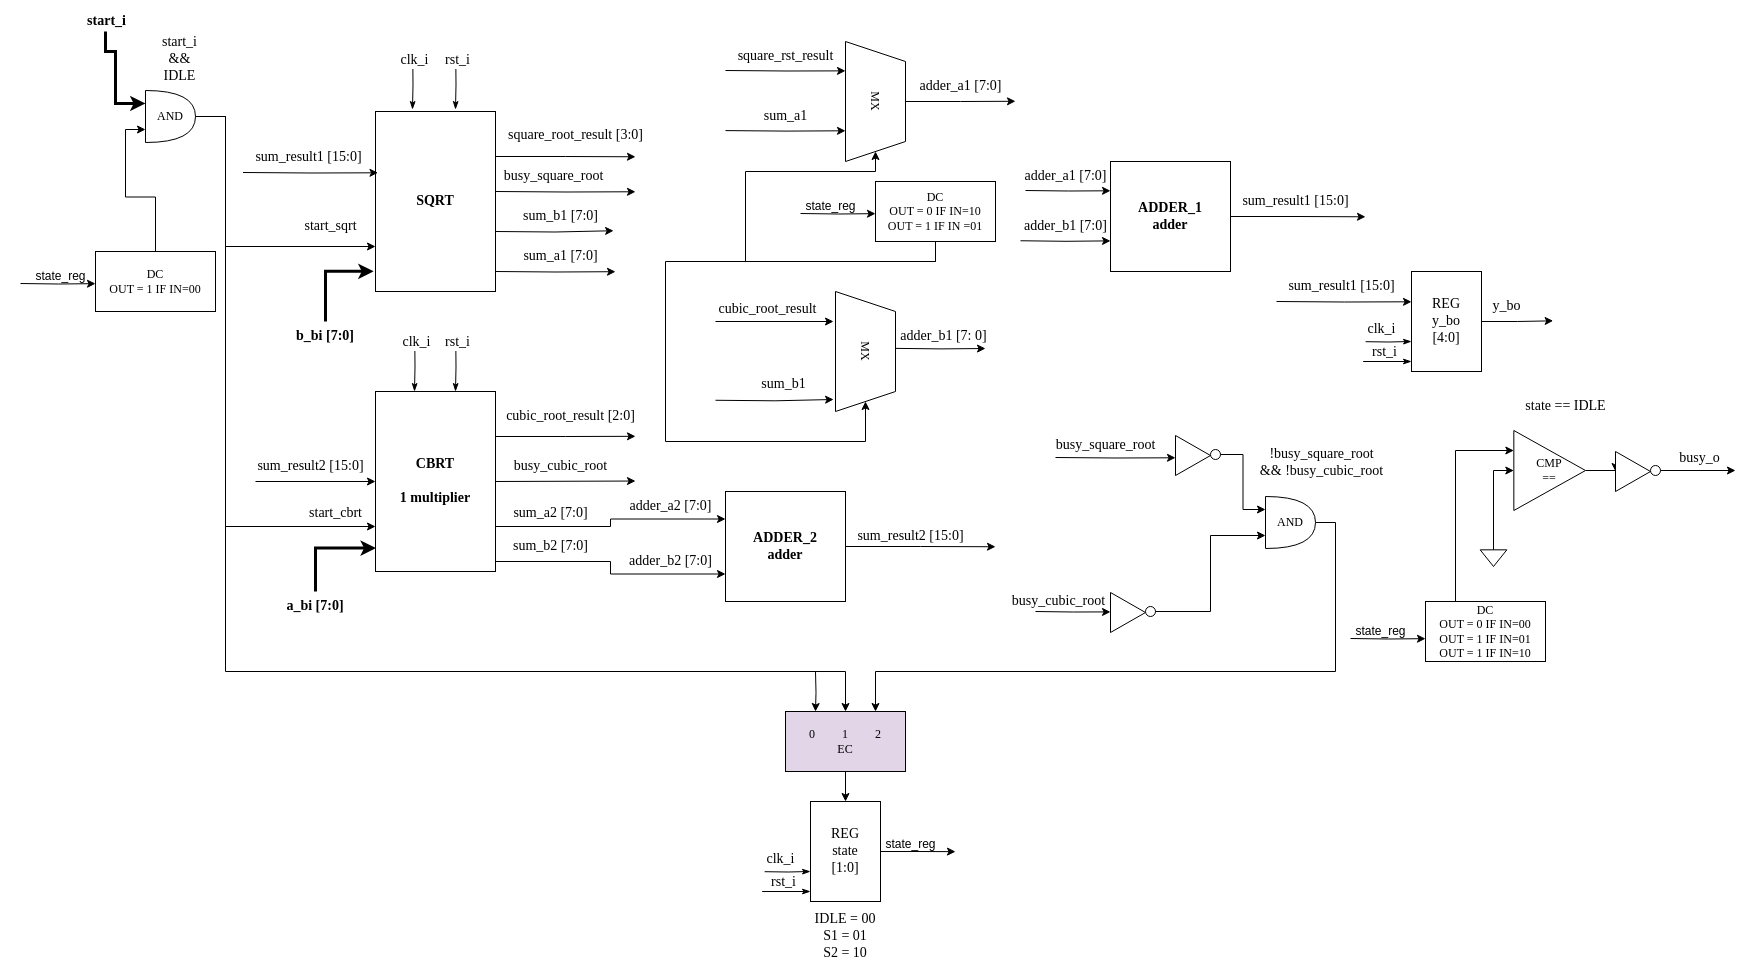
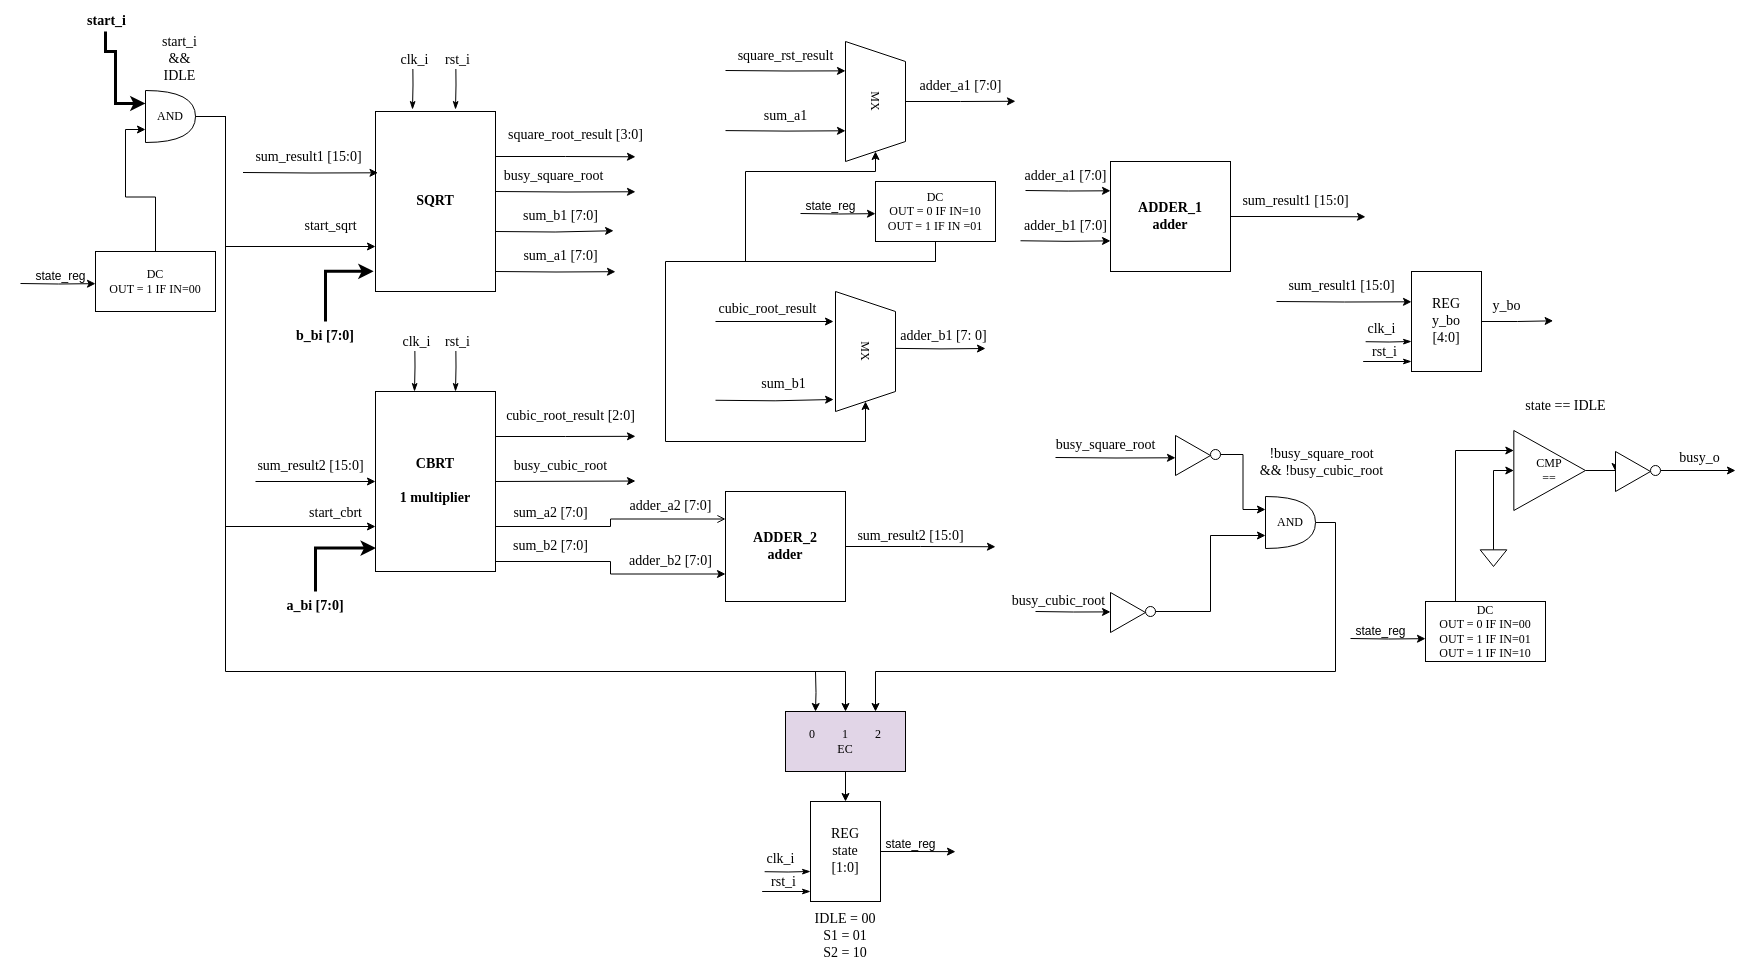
edge "CBRT 1 multiplier" -> "ADDER_2 adder": arrowhead classic -> open
